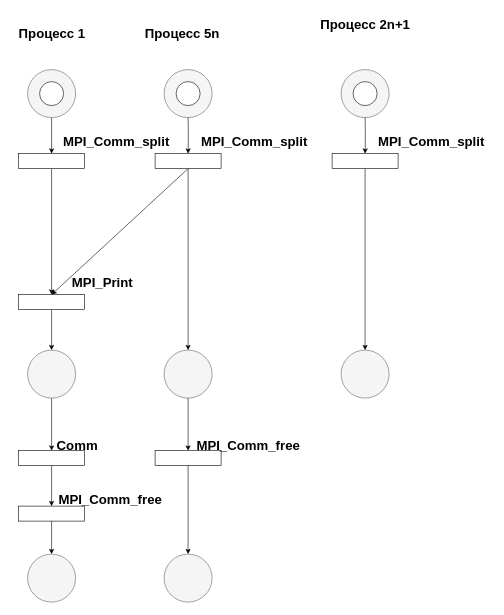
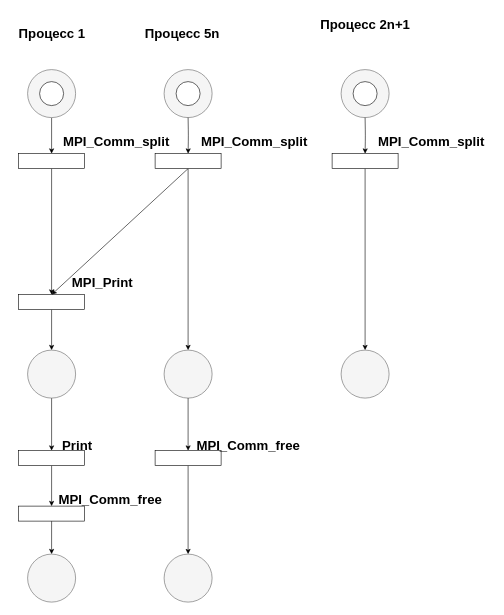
node "Comm": label "Comm" -> "Print"
